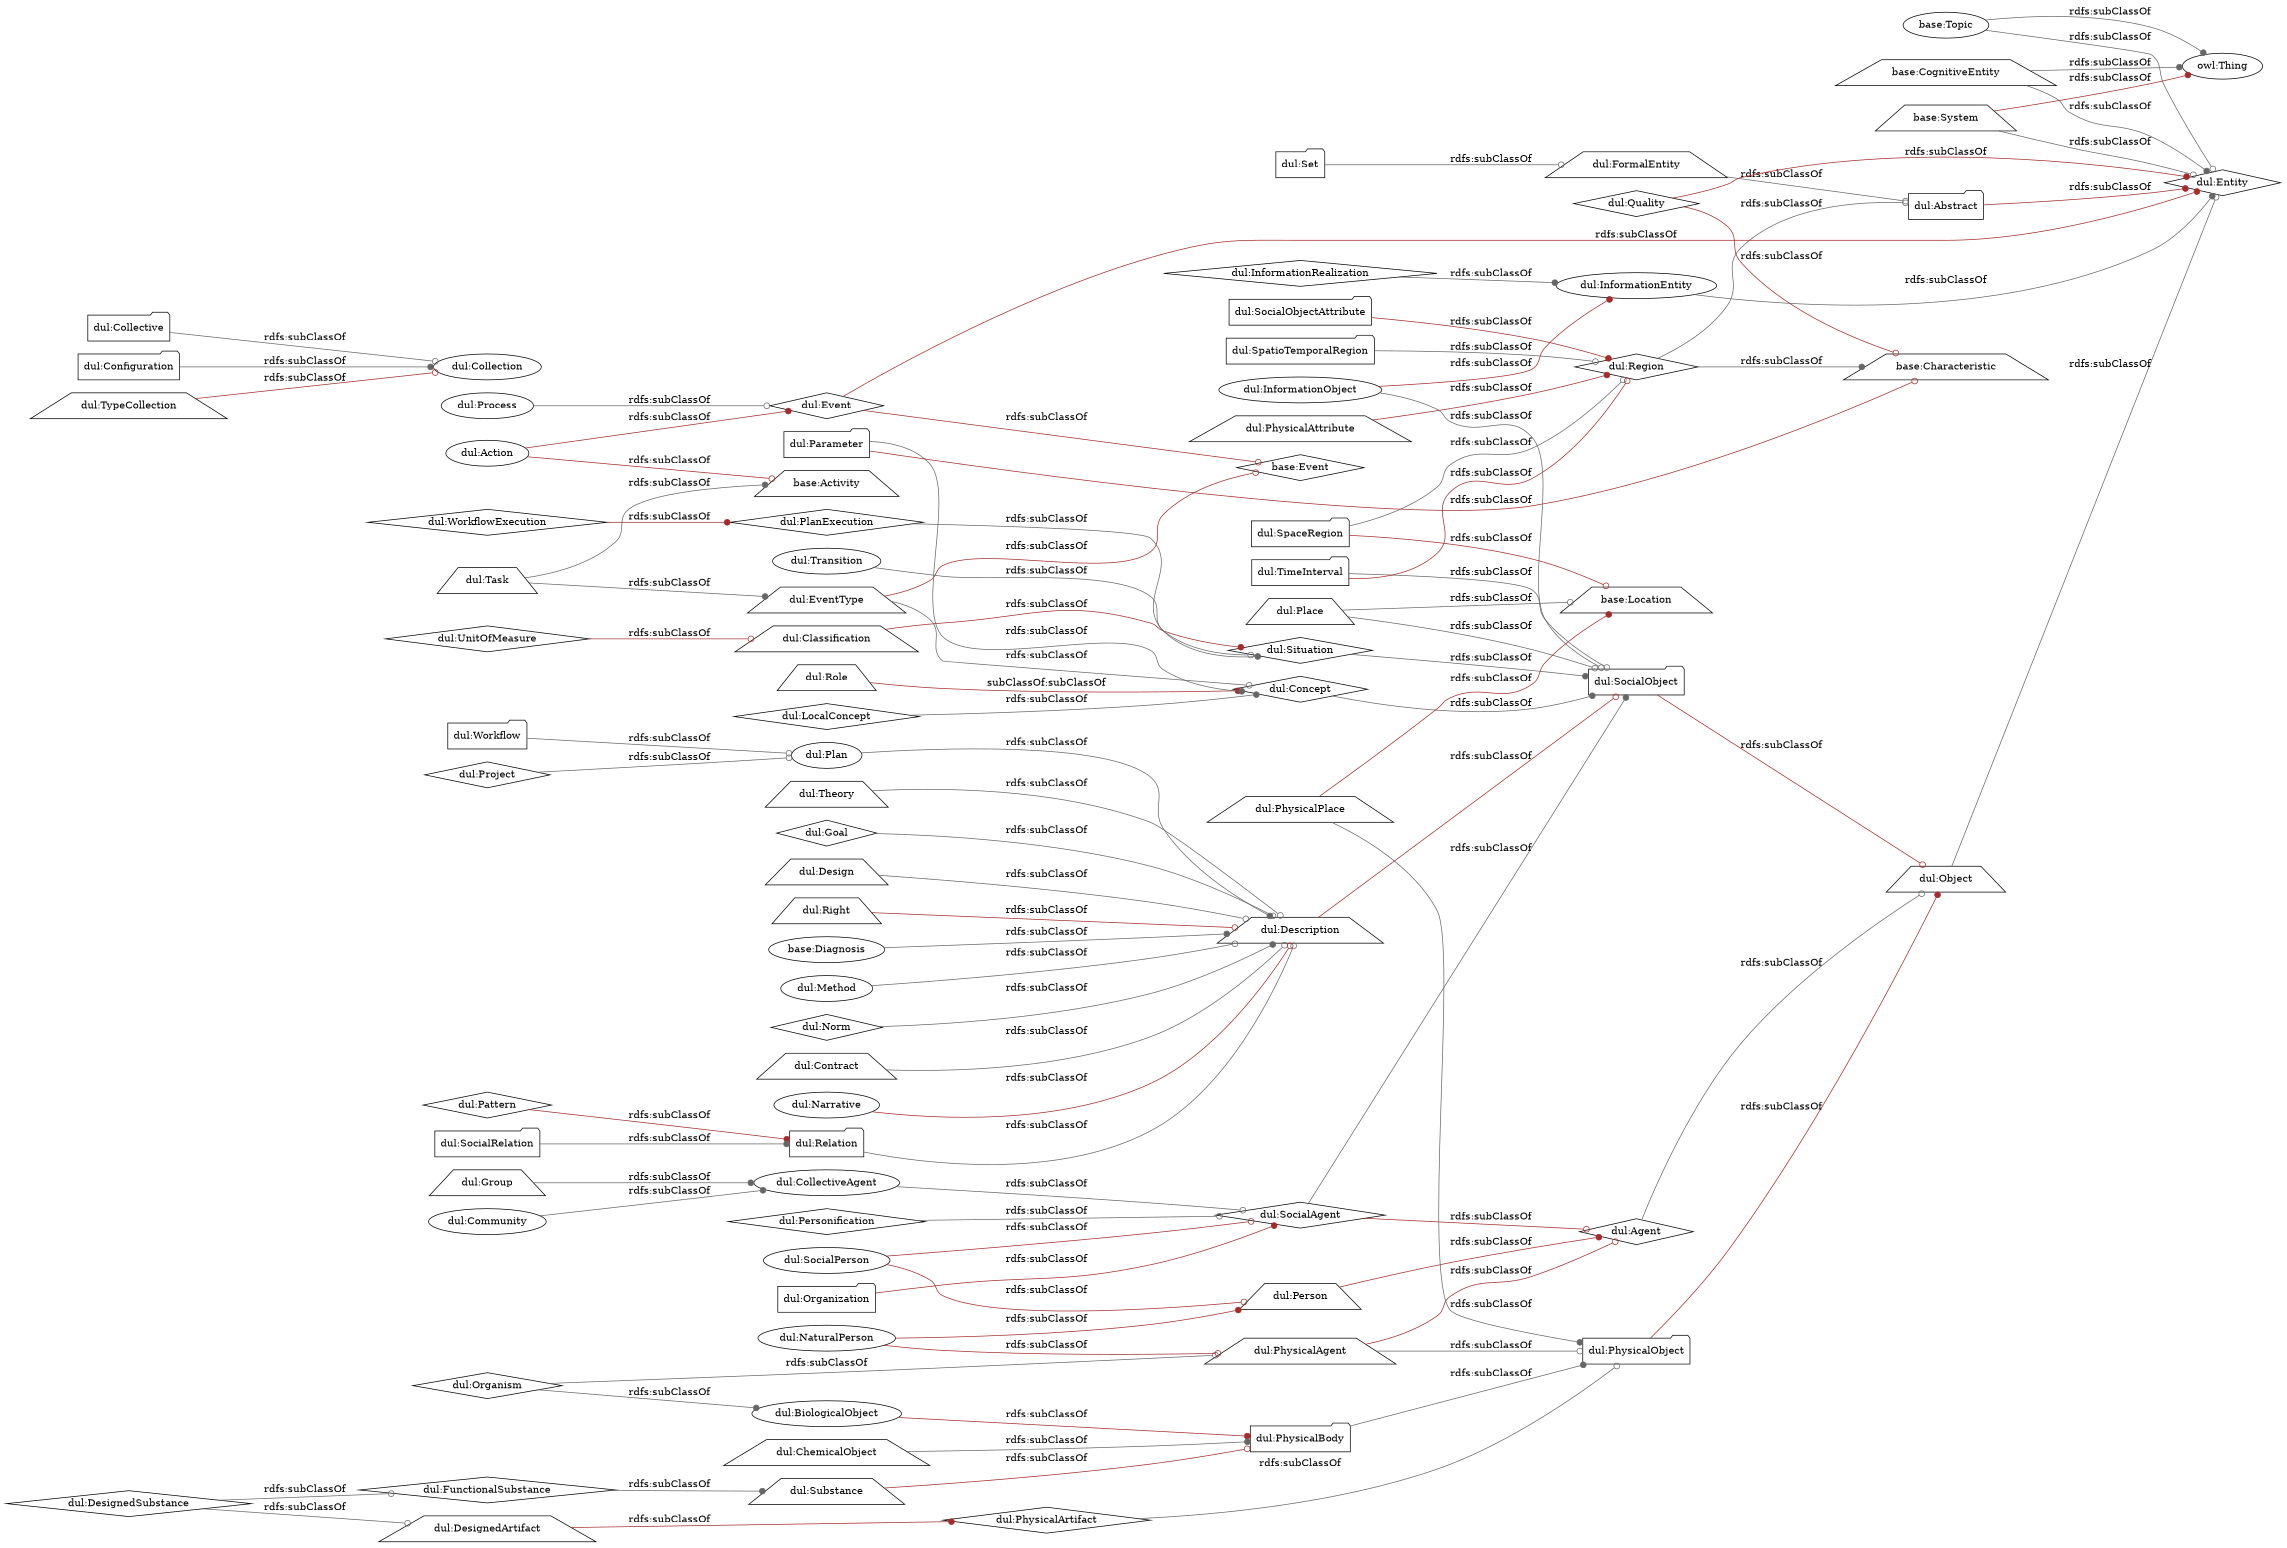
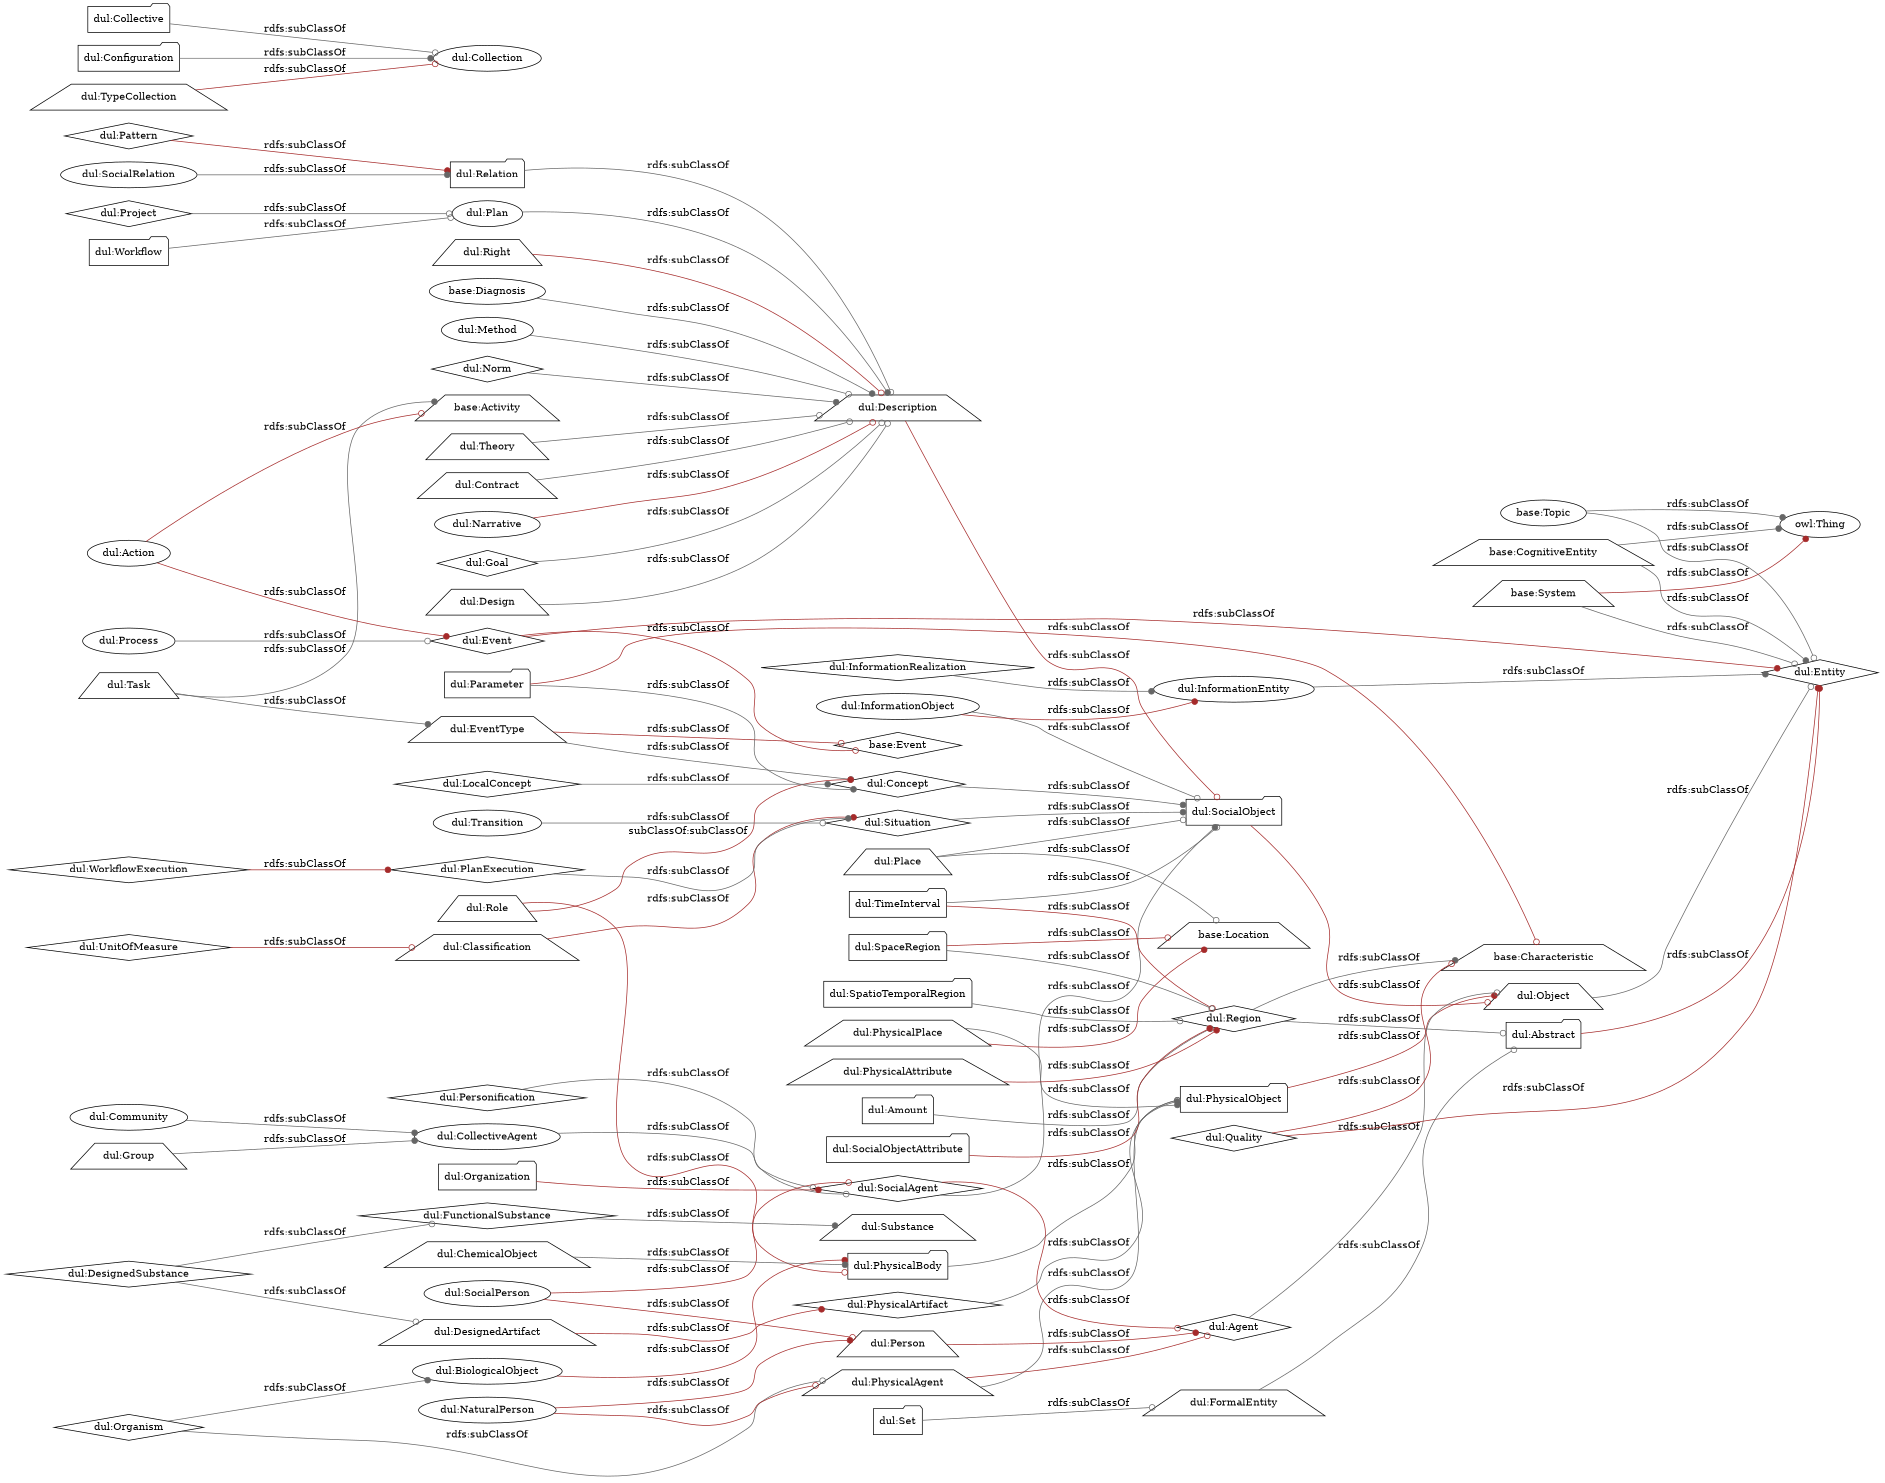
node "dul:Amount": added
node "dul:SocialRelation": shape folder -> ellipse
edge "dul:Substance" -> "dul:PhysicalBody": now "dul:Role" -> "dul:PhysicalBody"
